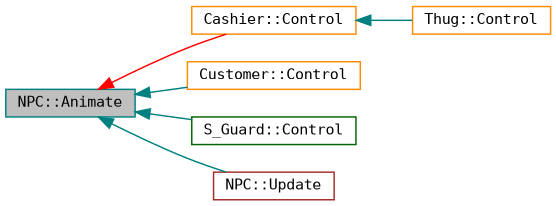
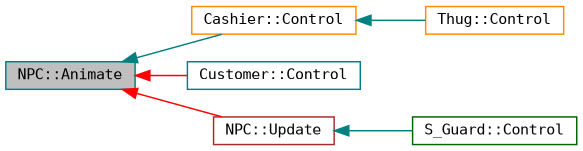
edge "Cashier::Control" -> "NPC::Animate": color red -> teal
node "Customer::Control": color darkorange -> teal
edge "Customer::Control" -> "NPC::Animate": color teal -> red
edge "S_Guard::Control" -> "NPC::Animate": now "S_Guard::Control" -> "NPC::Update"
edge "NPC::Update" -> "NPC::Animate": color teal -> red
